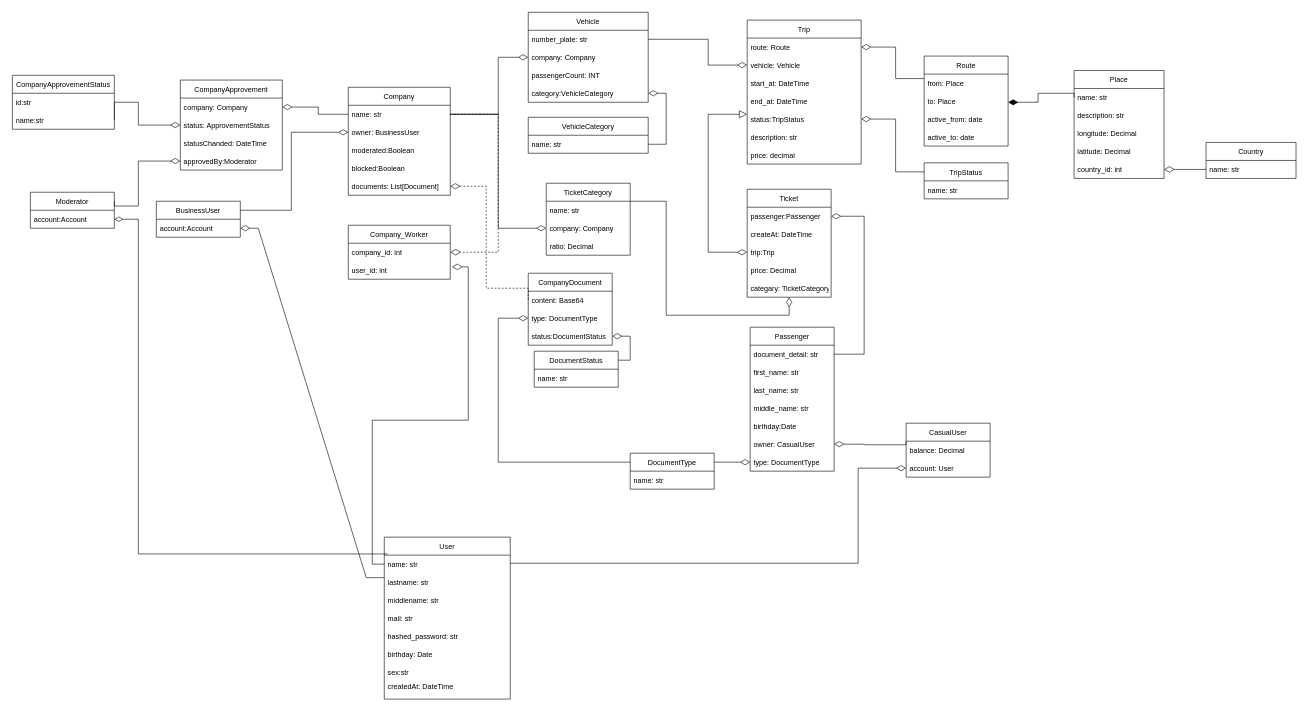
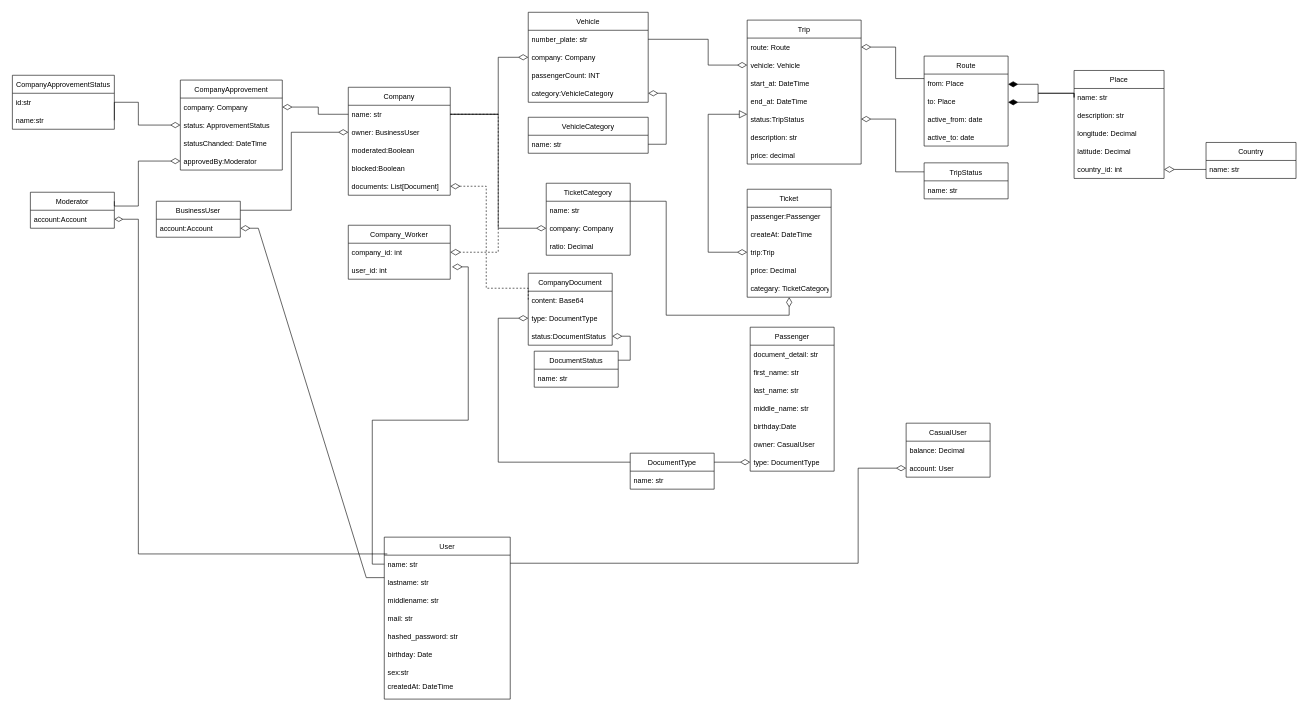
edge "Place" -> "from: Place": added
edge "document_detail: str" -> "passenger:Passenger": removed
edge "balance: Decimal" -> "owner: CasualUser": removed
